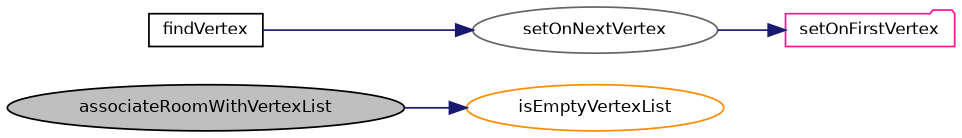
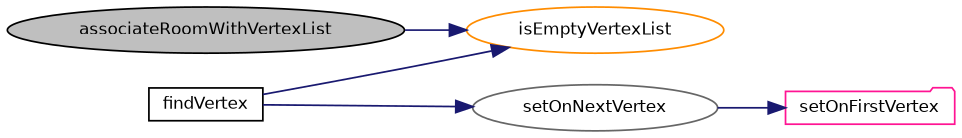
edge "findVertex" -> "isEmptyVertexList": added
